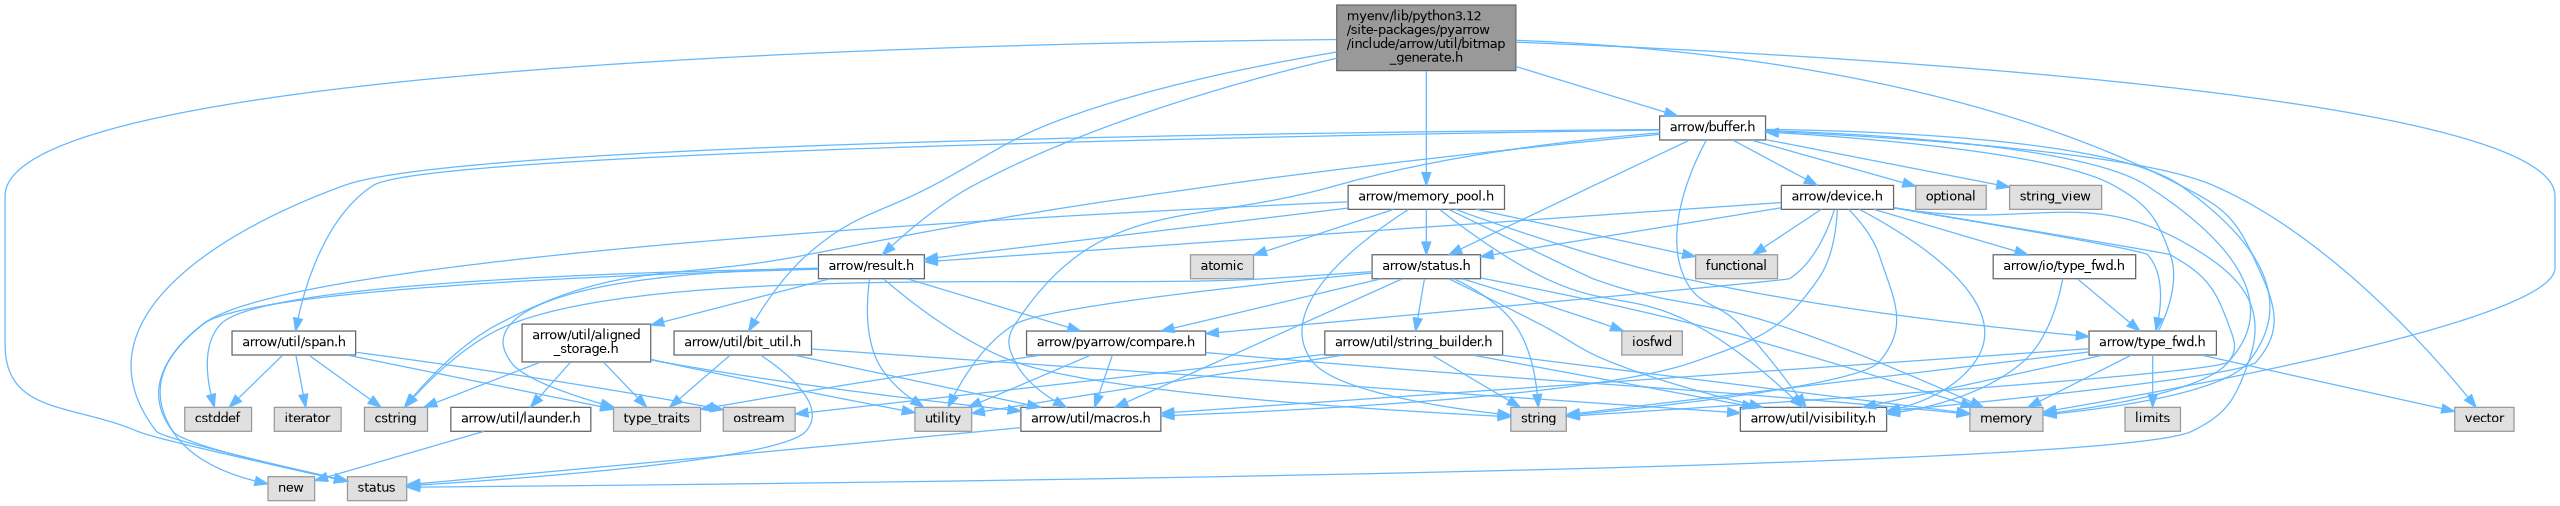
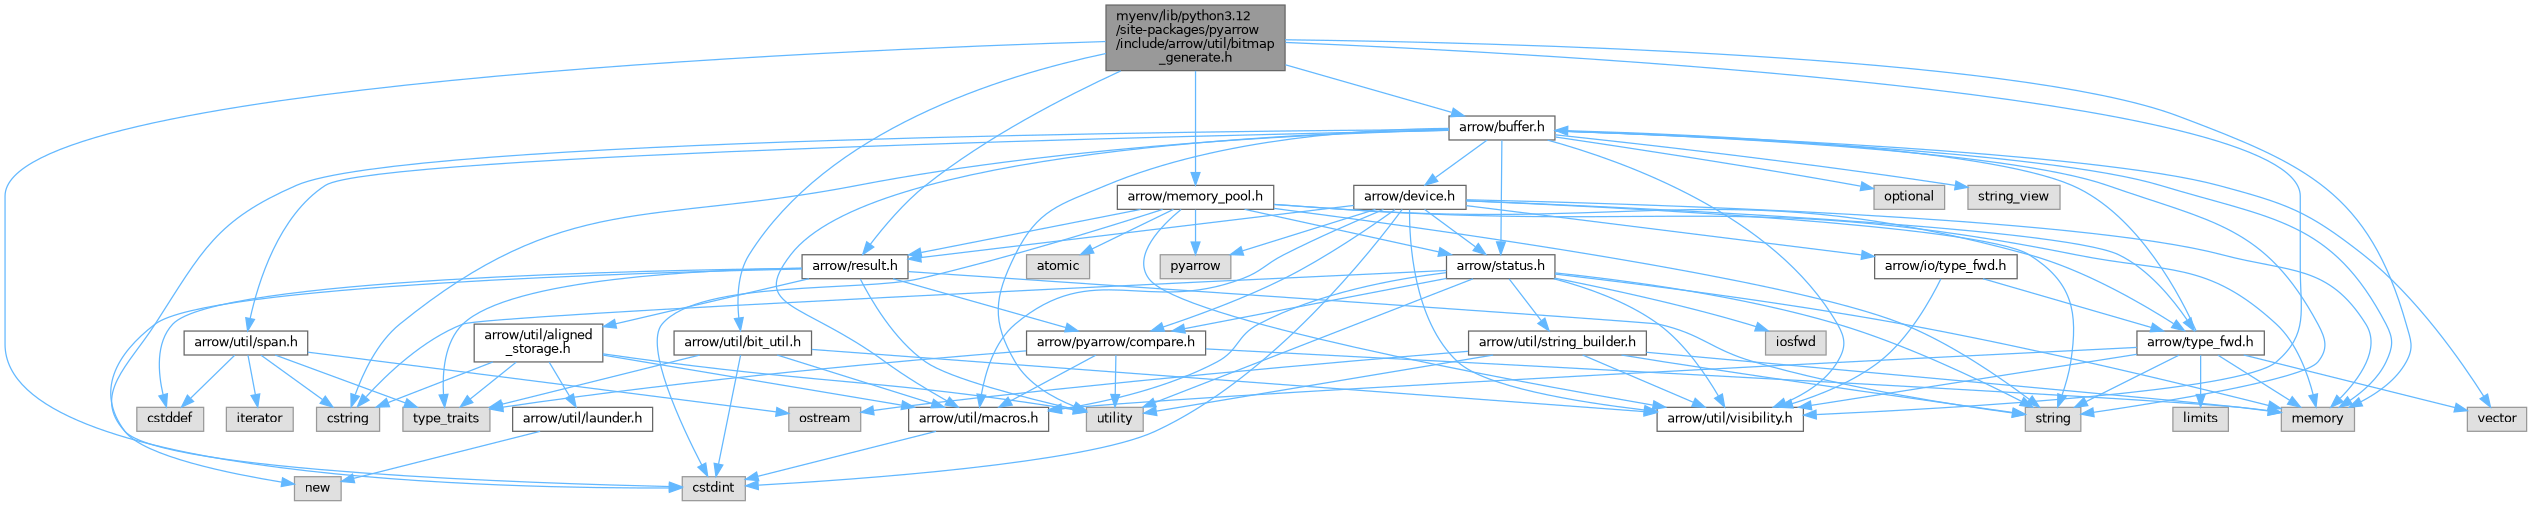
edge "arrow/buffer.h" -> "utility": added
node "functional": label "functional" -> "pyarrow"
node "status": label "status" -> "cstdint"
